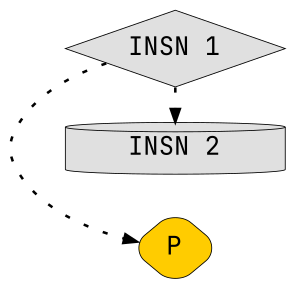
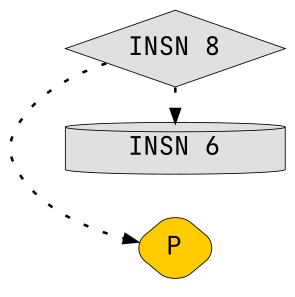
node "INSN 1": label "INSN 1" -> "INSN 8"
node "INSN 2": label "INSN 2" -> "INSN 6"
